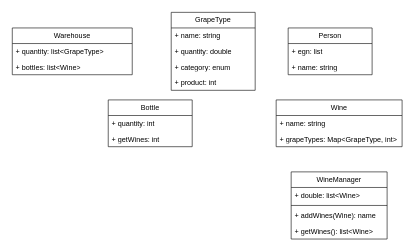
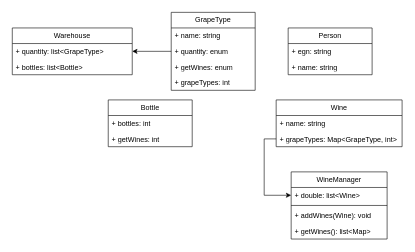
edge "GrapeType" -> "+ quantity: list<GrapeType>": added
node "+ quantity: double": label "+ quantity: double" -> "+ quantity: enum"
node "+ egn: list": label "+ egn: list" -> "+ egn: string"
node "+ bottles: list<Wine>": label "+ bottles: list<Wine>" -> "+ bottles: list<Bottle>"
node "+ category: enum": label "+ category: enum" -> "+ getWines: enum"
node "+ product: int": label "+ product: int" -> "+ grapeTypes: int"
node "+ quantity: int": label "+ quantity: int" -> "+ bottles: int"
edge "+ grapeTypes: Map<GrapeType, int>" -> "+ double: list<Wine>": added
node "+ addWines(Wine): name": label "+ addWines(Wine): name" -> "+ addWines(Wine): void"
node "+ getWines(): list<Wine>": label "+ getWines(): list<Wine>" -> "+ getWines(): list<Map>"
